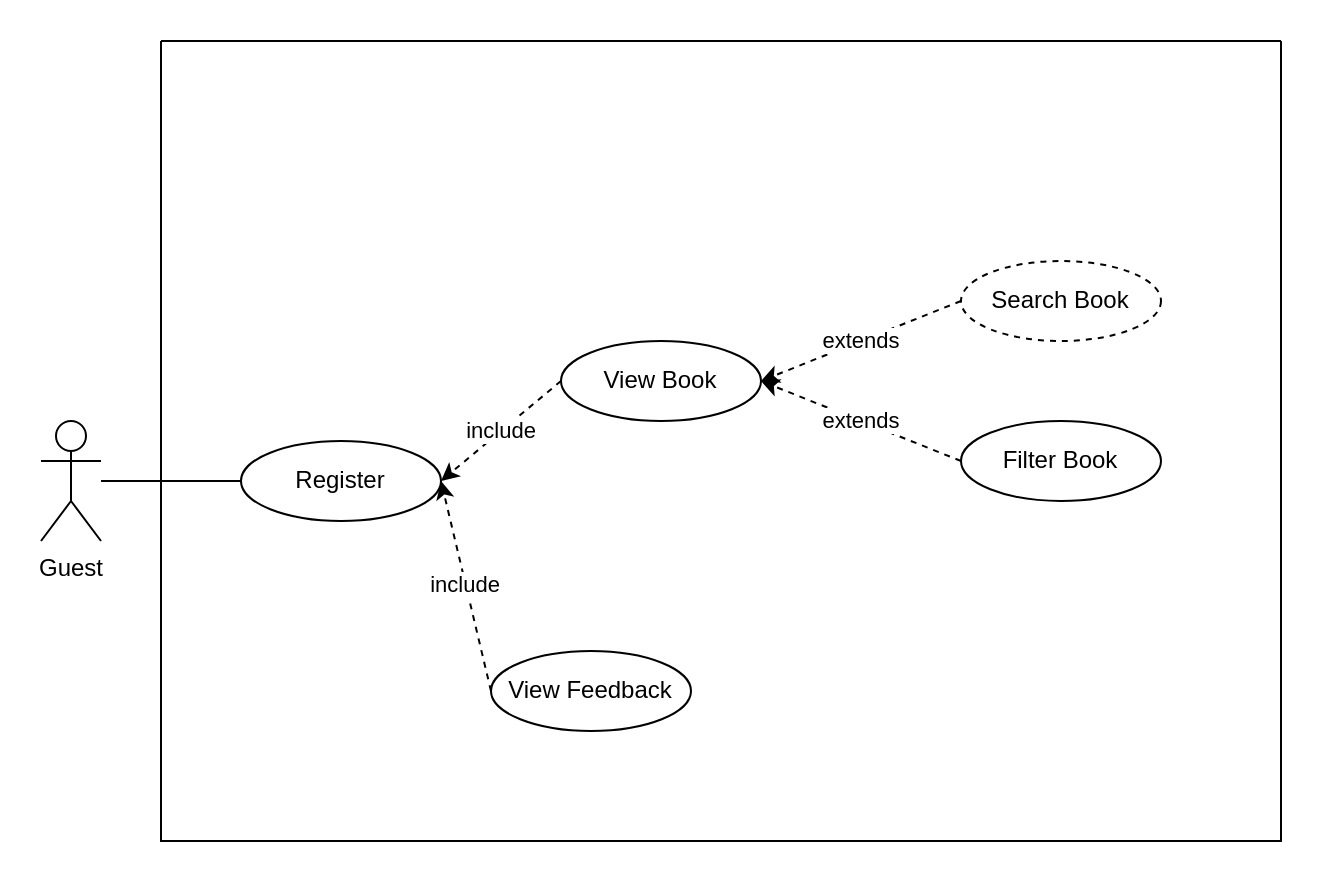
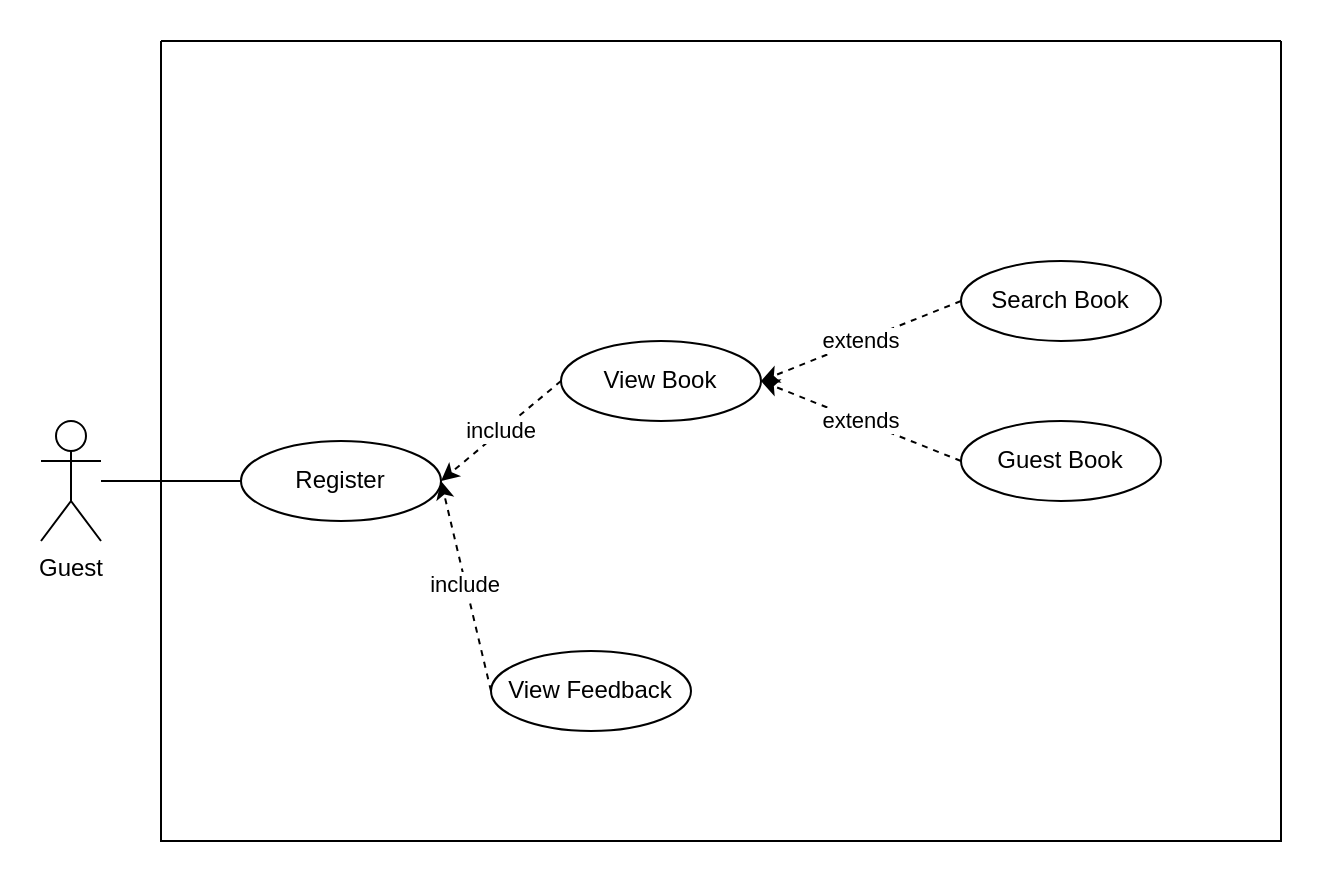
node "Search Book": style dashed -> solid
node "Filter Book": label "Filter Book" -> "Guest Book"
